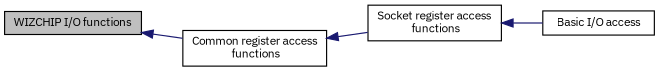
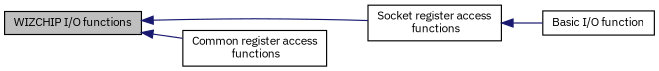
node "Basic I/O access": label "Basic I/O access" -> "Basic I/O function"
edge "Socket register access functions" -> "Common register access functions": now "Socket register access functions" -> "WIZCHIP I/O functions"
